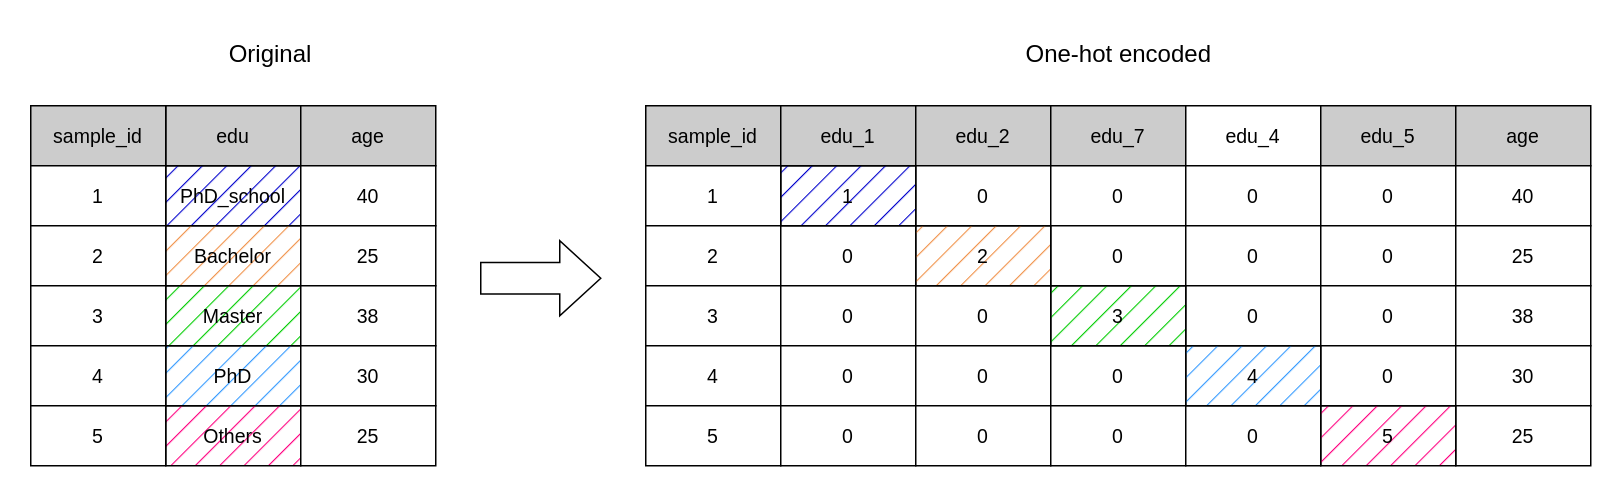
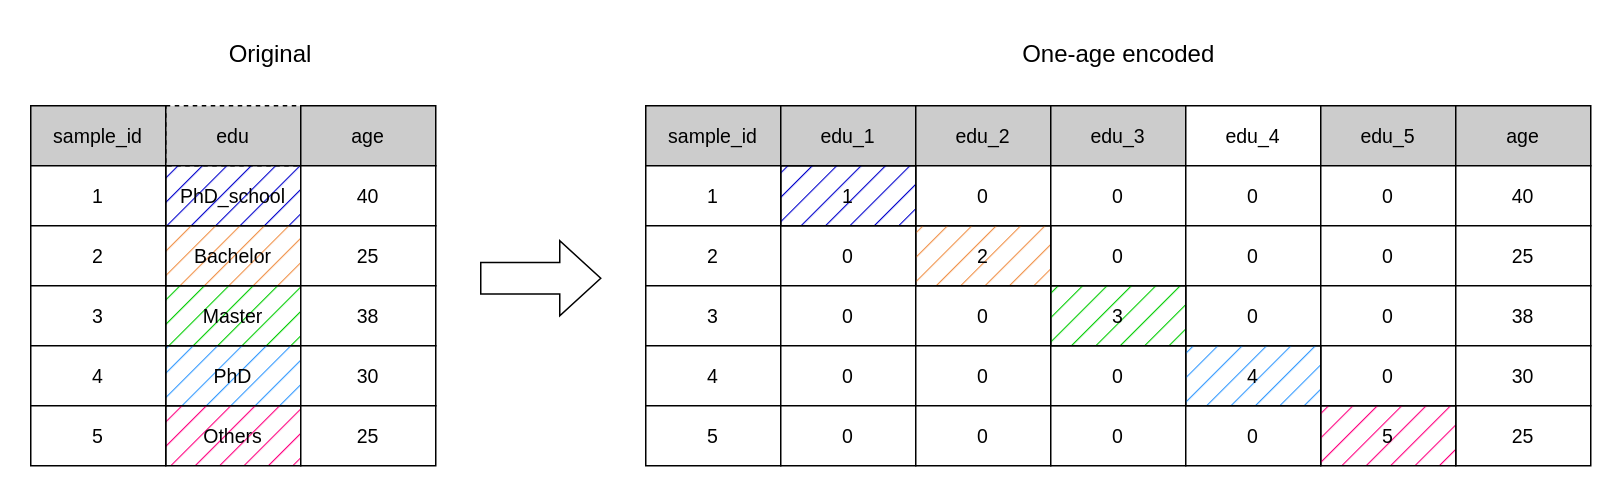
node "One-hot encoded": label "One-hot encoded" -> "One-age encoded"
node "edu": style solid -> dashed
node "edu_7": label "edu_7" -> "edu_3"
